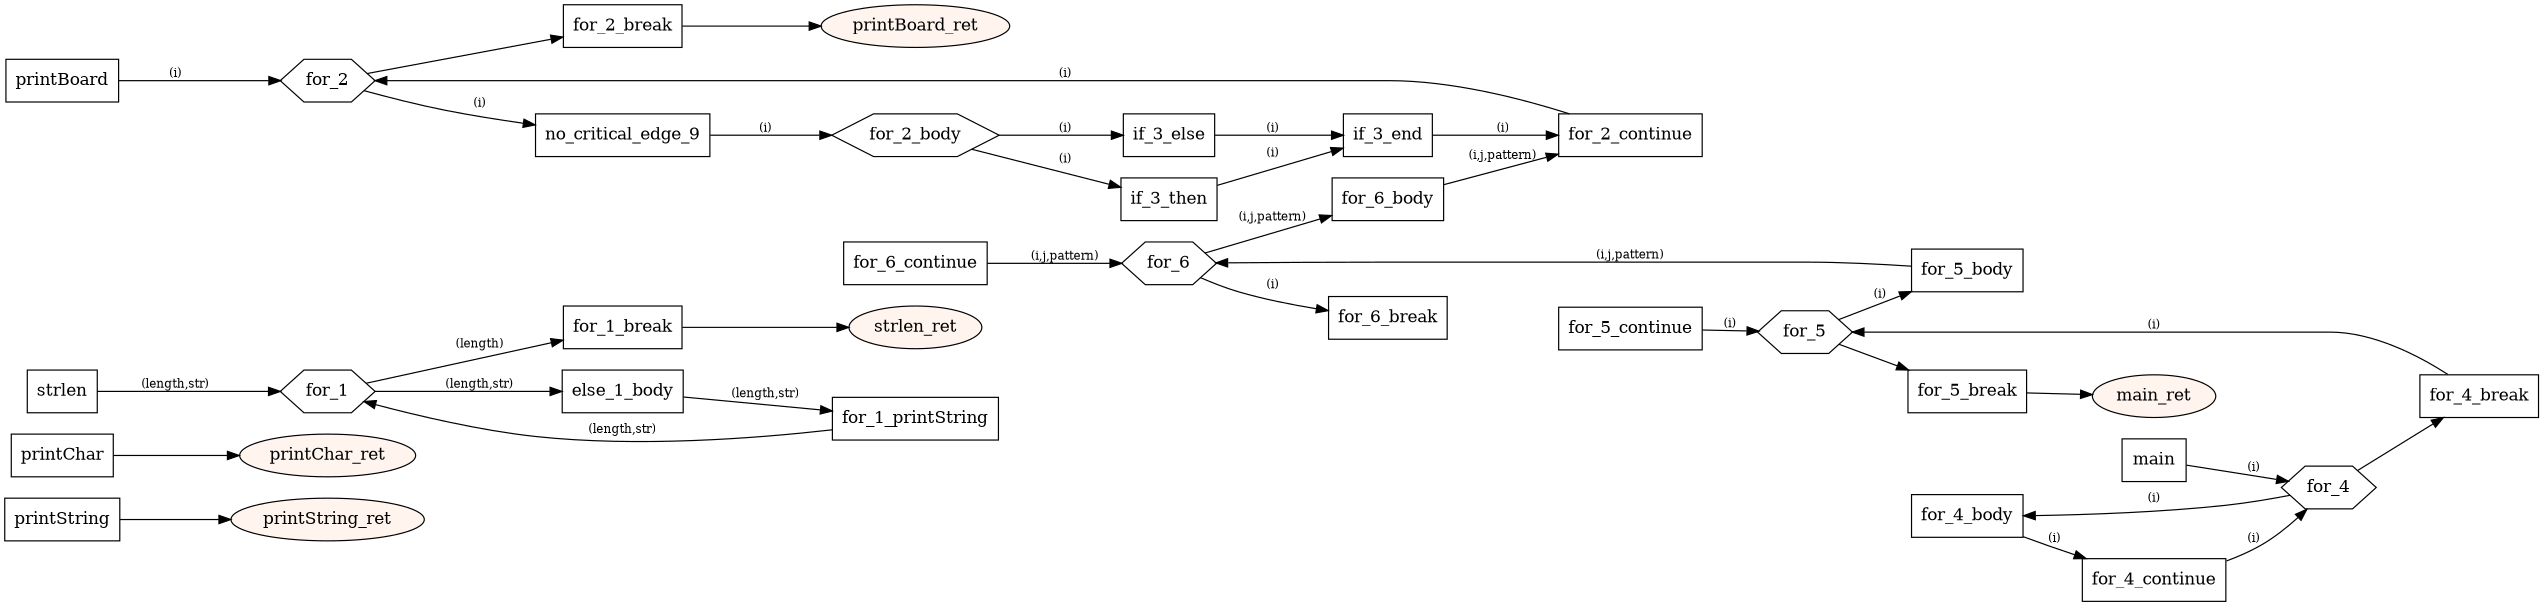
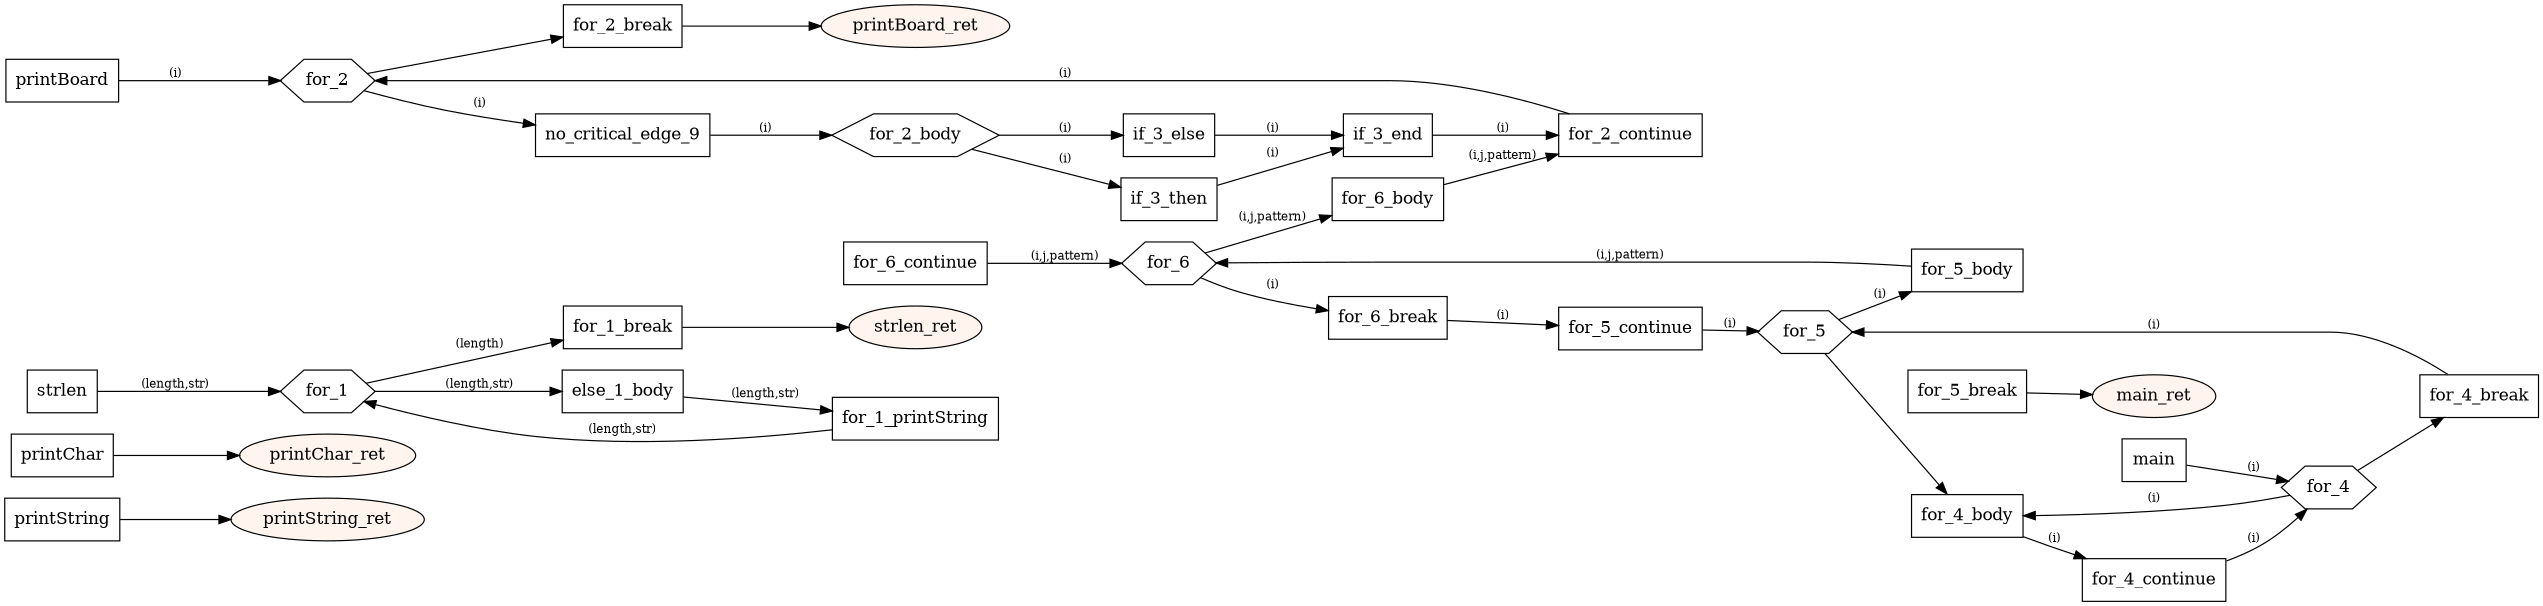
edge "for_6_break" -> "for_5_continue": added, label "(i)"
edge "for_5" -> "for_5_break": now "for_5" -> "for_4_body"
